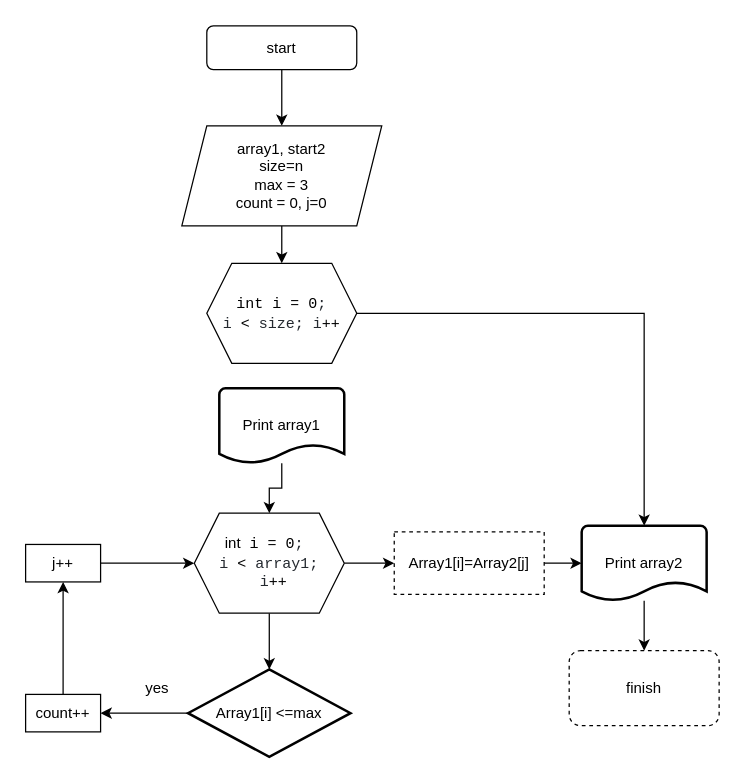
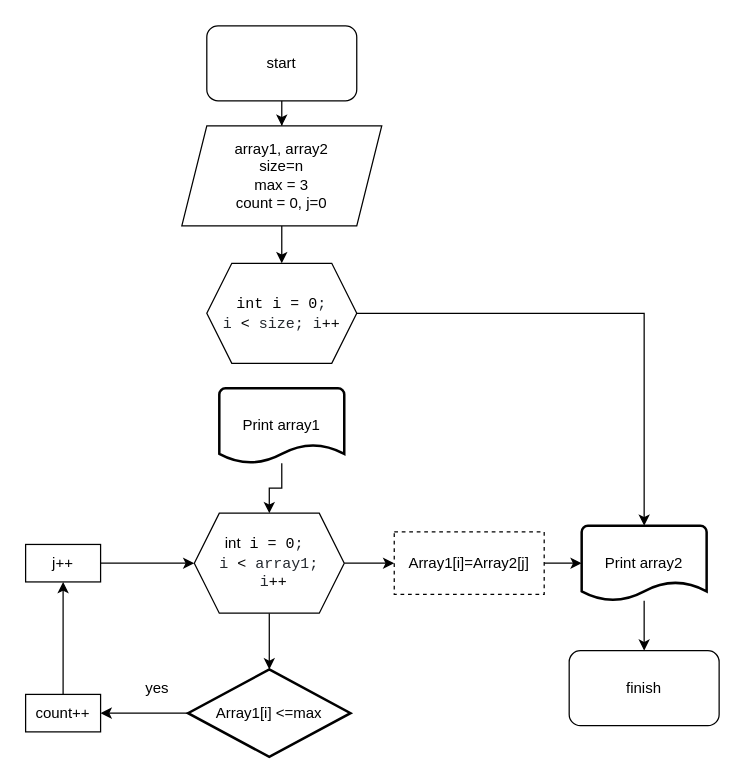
node "start": size 150x44 -> 150x75
node "array1, start2 size=n max = 3 count = 0, j=0": label "array1, start2 size=n max = 3 count = 0, j=0" -> "array1, array2 size=n max = 3 count = 0, j=0"
node "finish": style dashed -> solid
